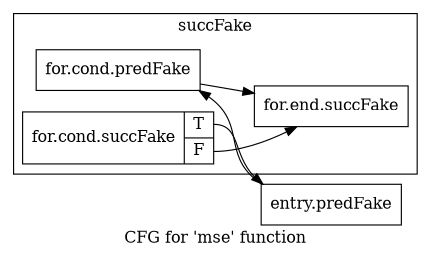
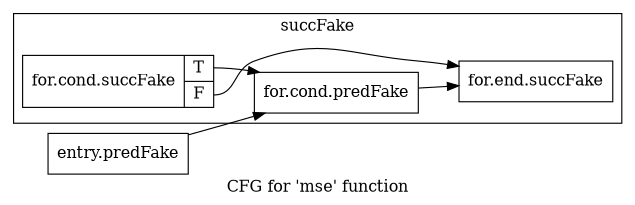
edge "for.cond.succFake" -> "entry.predFake": now "for.cond.succFake" -> "for.cond.predFake"
